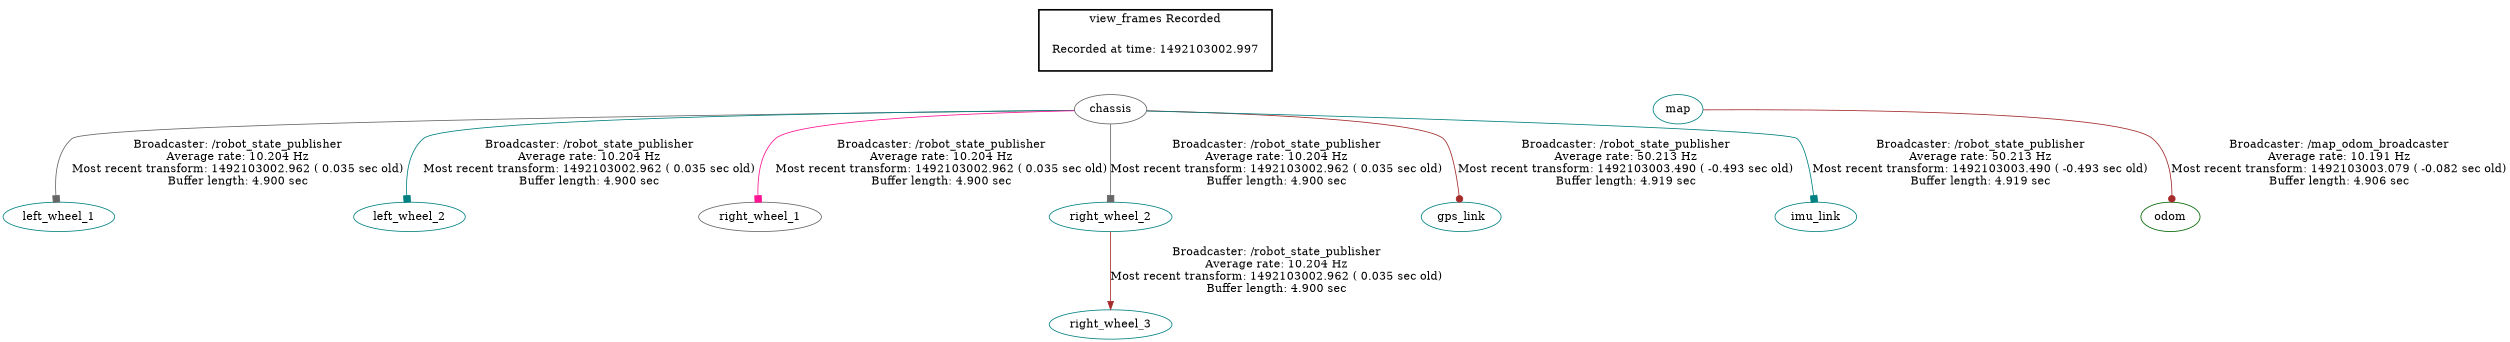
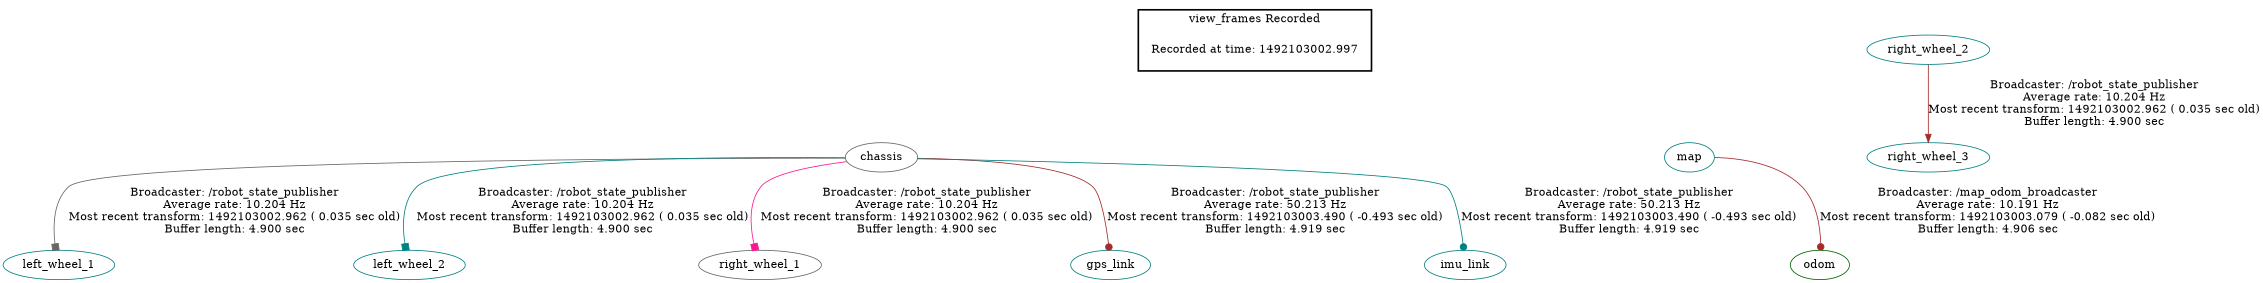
edge "chassis" -> "imu_link": arrowhead box -> dot
edge "chassis" -> "right_wheel_2": removed, label "Broadcaster: /robot_state_publisher Average rate: 10.204 Hz Most recent transform: 1492103002.962 ( 0.035 sec old) Buffer length: 4.900 sec"
